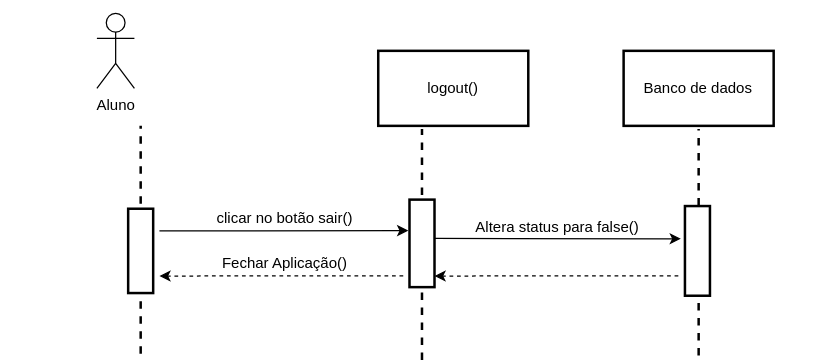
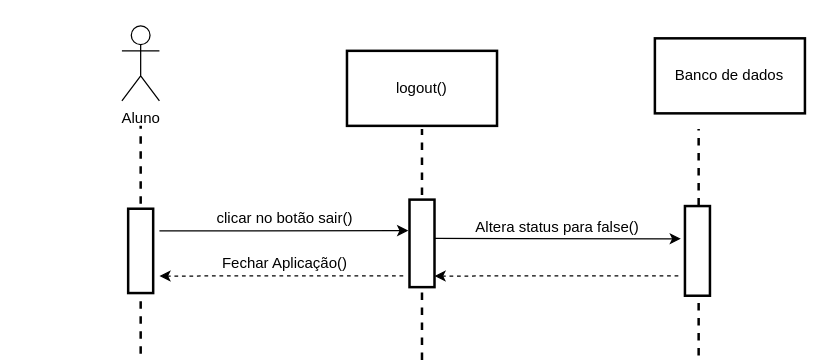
node "Aluno": moved (116, 51) -> (141, 63)
node "logout()": moved (453, 88) -> (422, 88)
node "Banco de dados": moved (698, 88) -> (730, 76)
